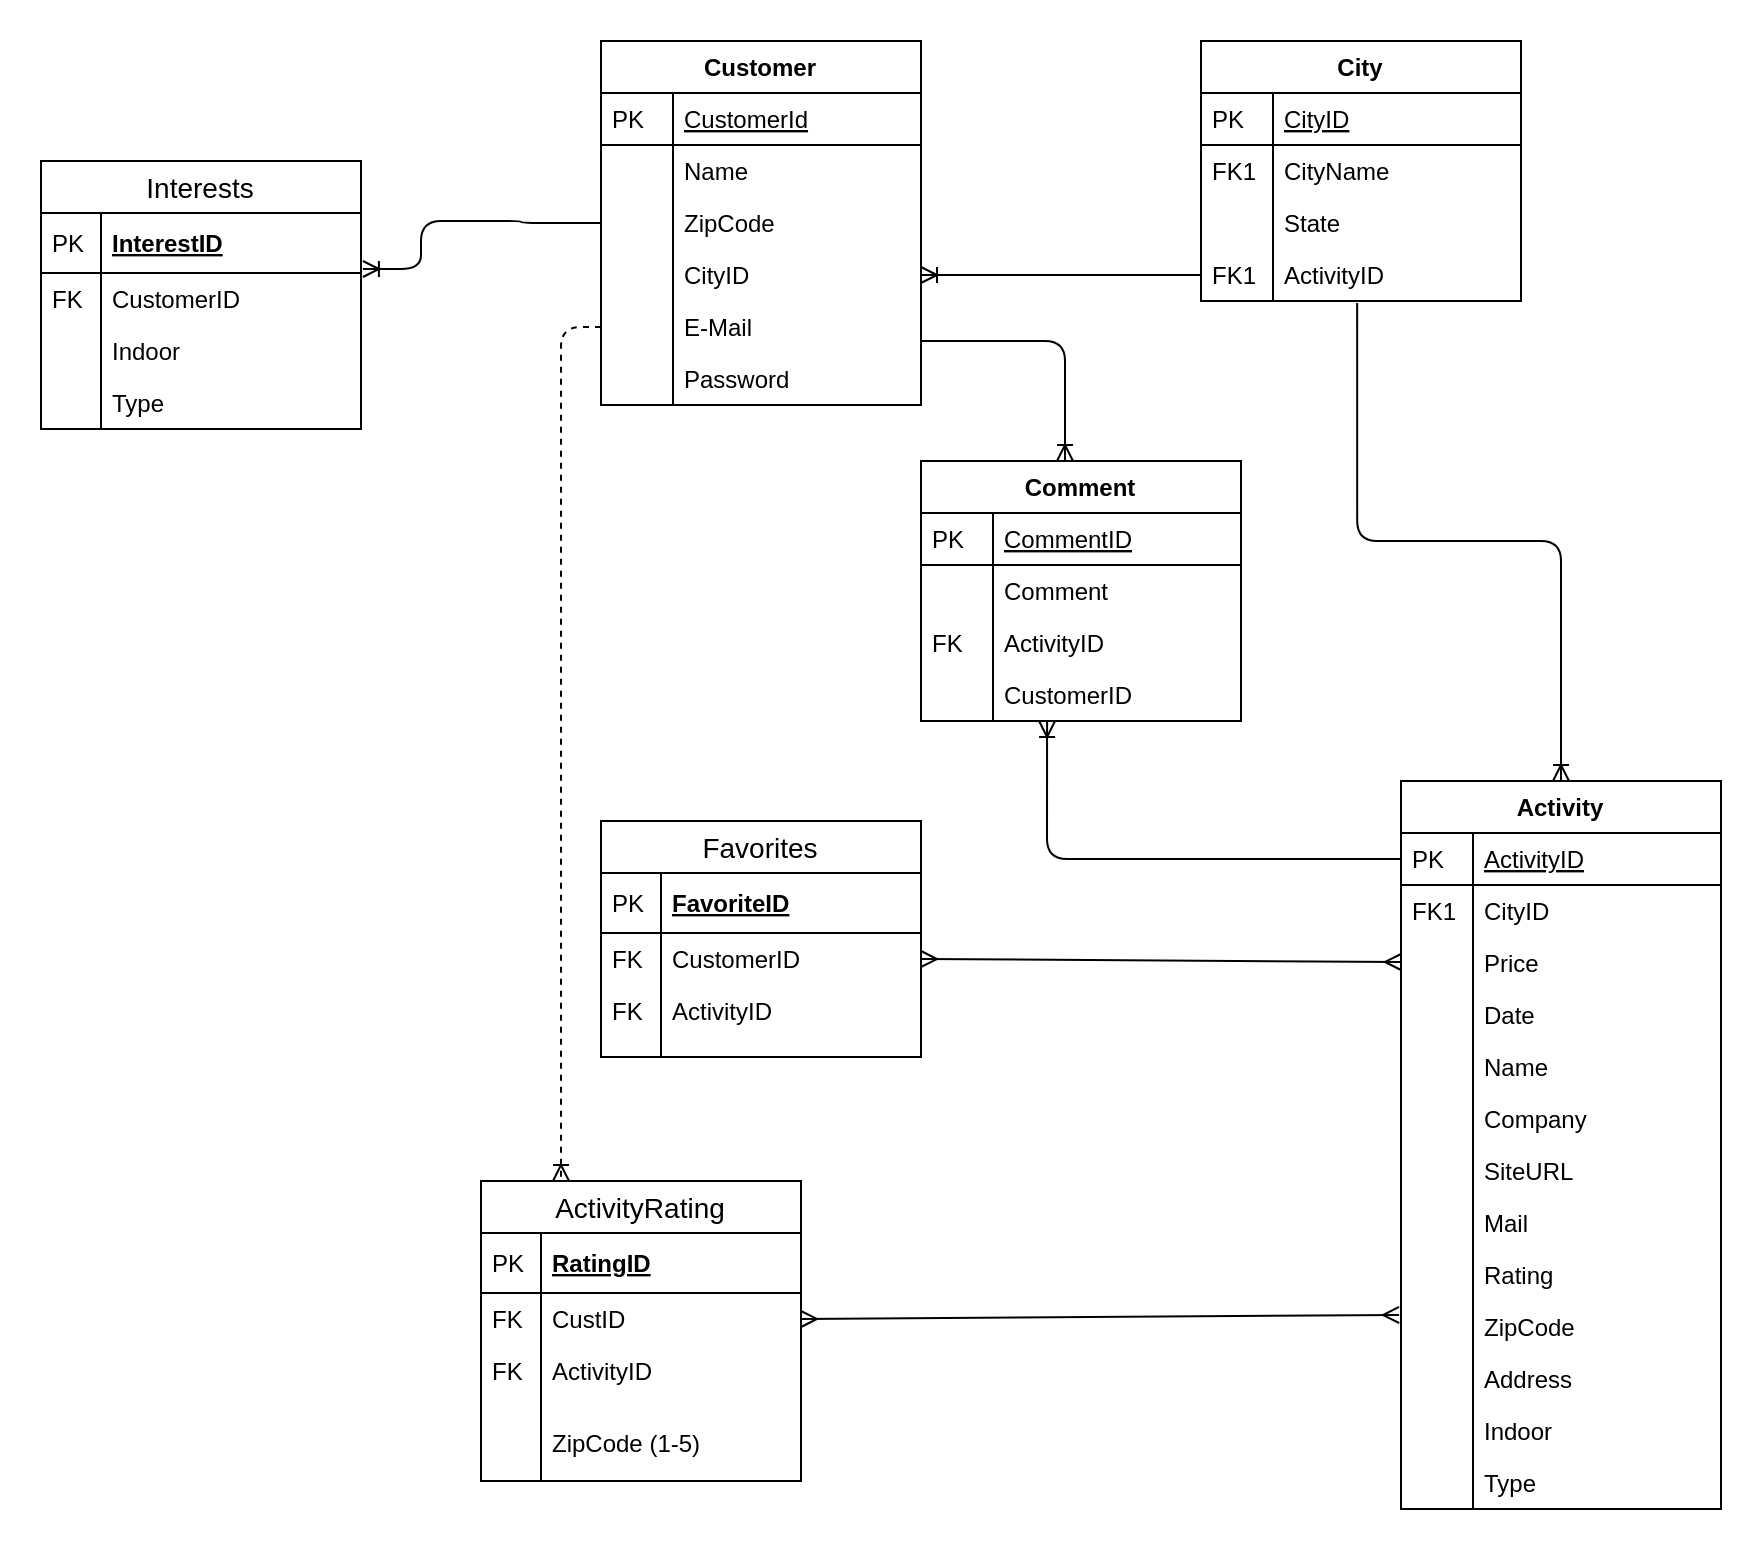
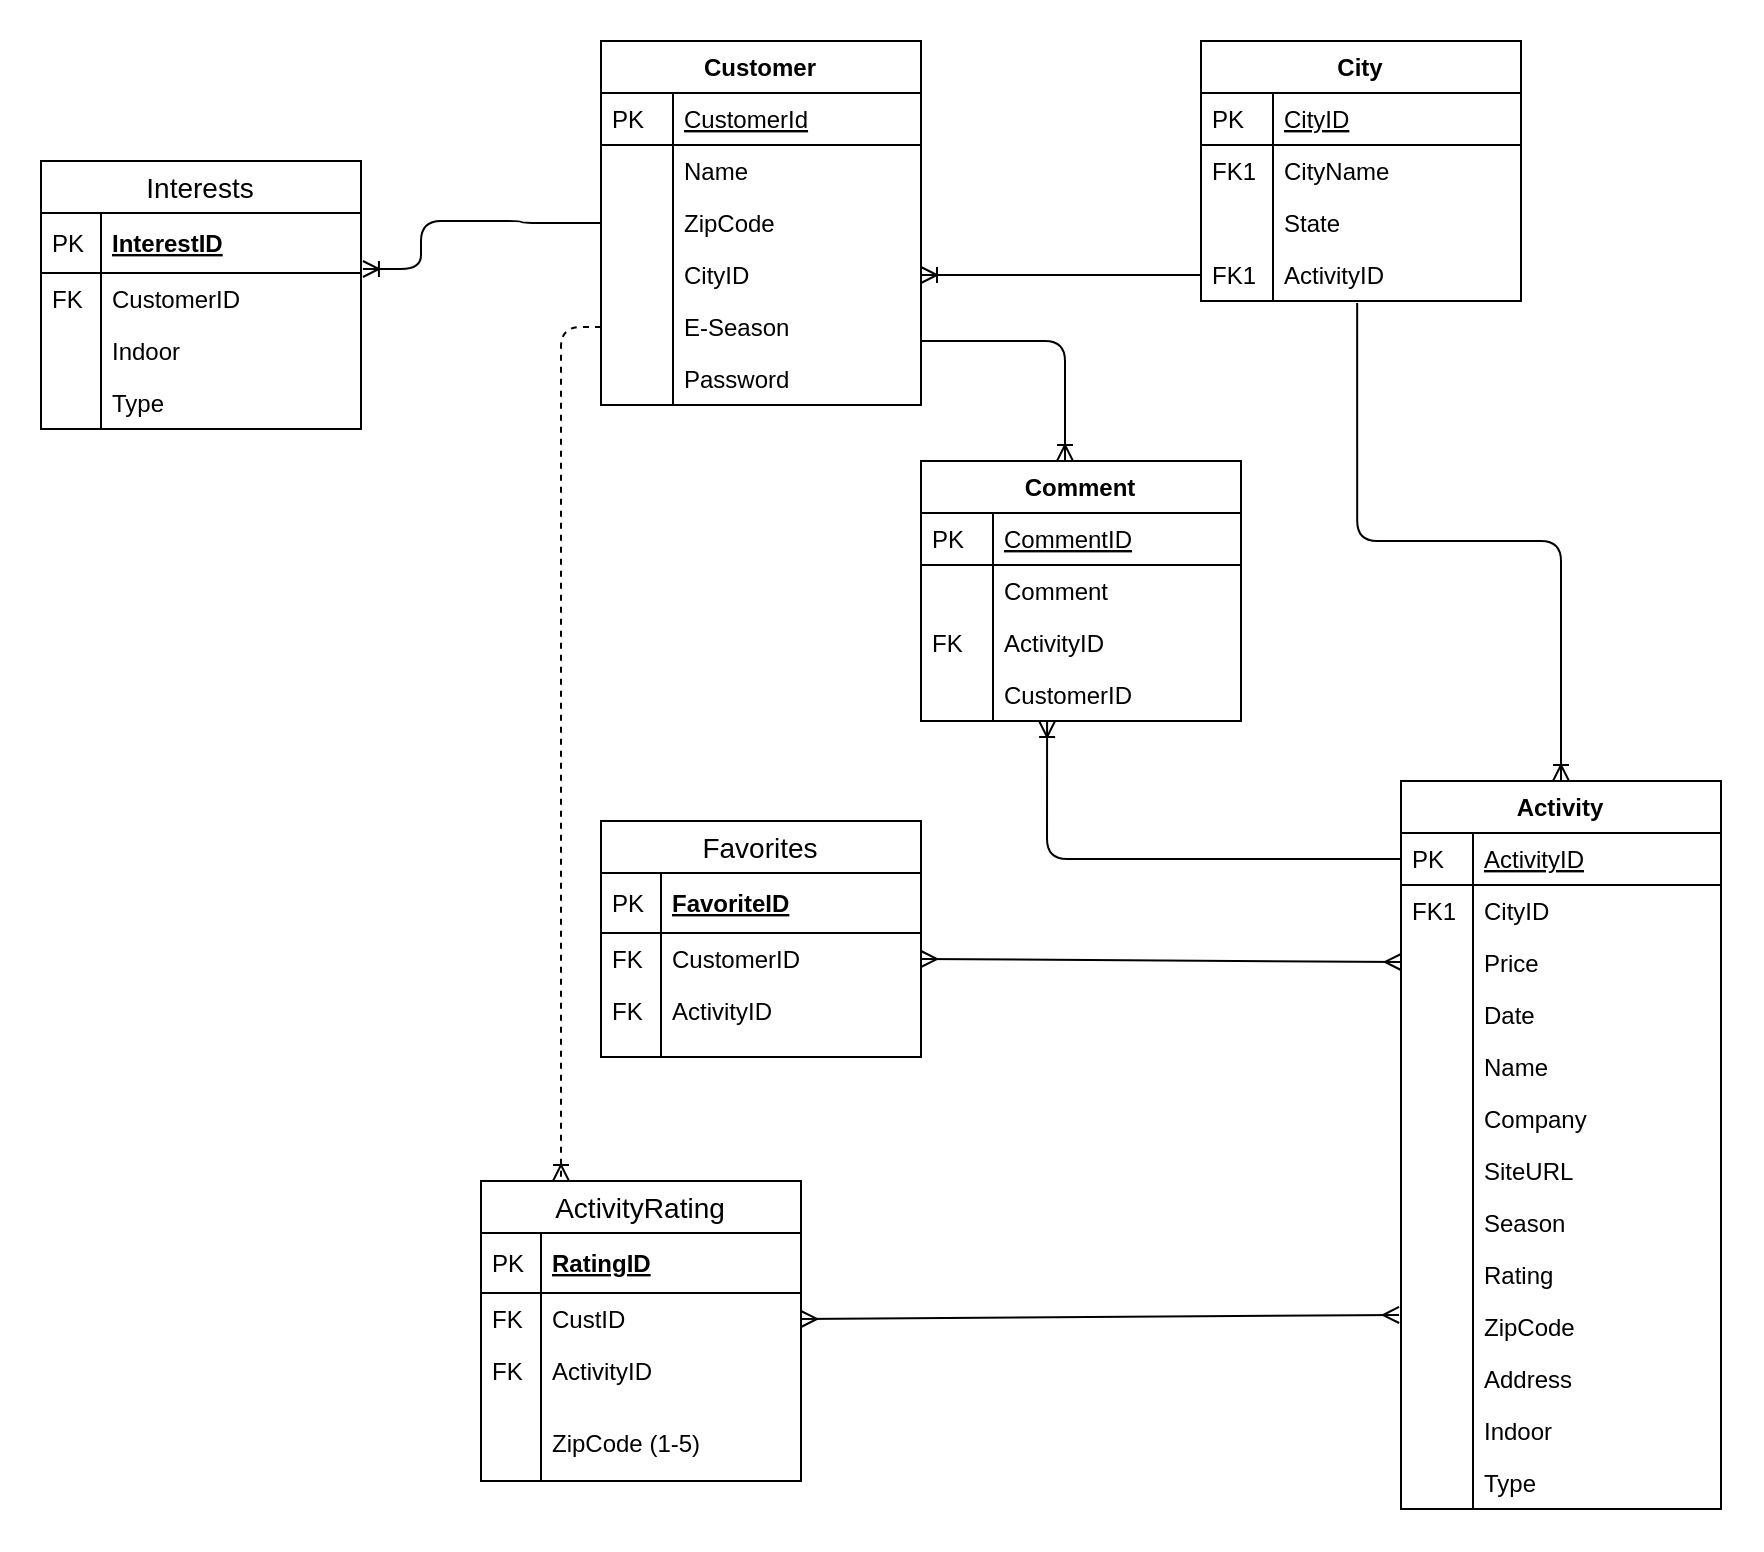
node "E-Mail": label "E-Mail" -> "E-Season"
node "Mail": label "Mail" -> "Season"
